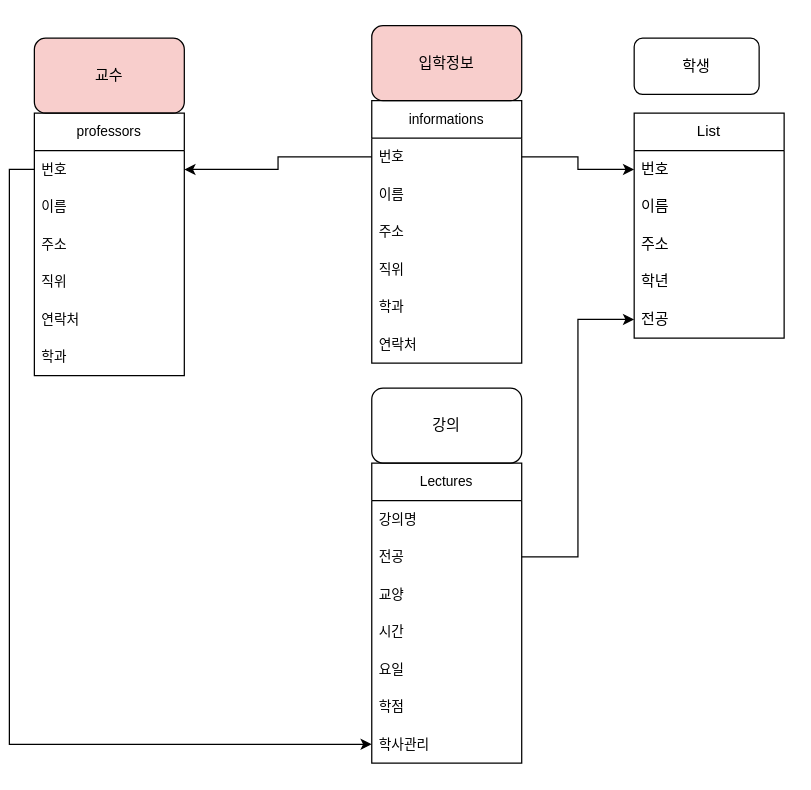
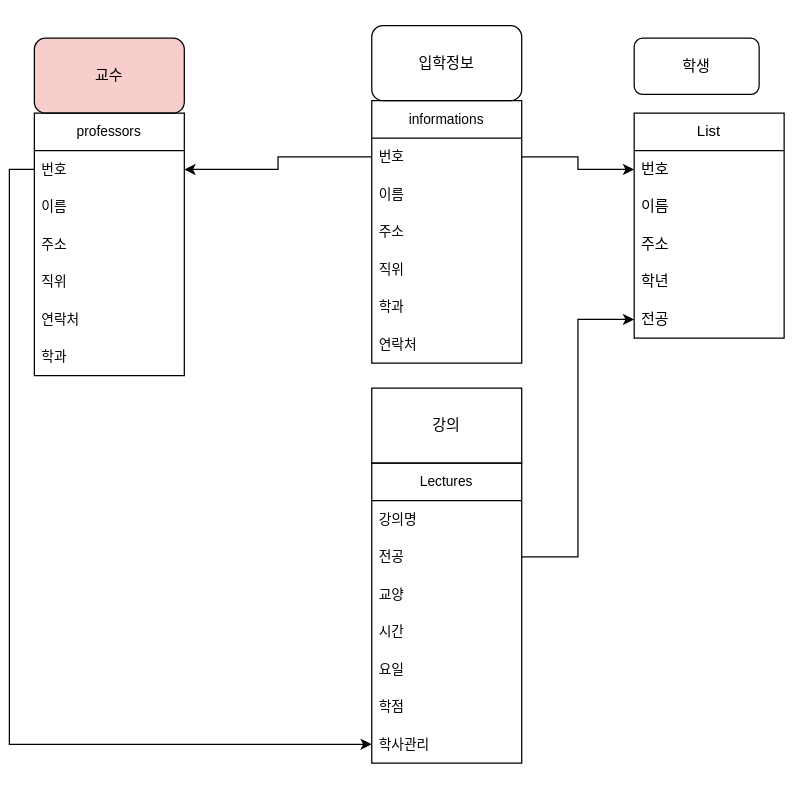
node "입학정보": fillcolor #f8cecc -> #ffffff
node "강의": shape rounded rectangle -> rectangle
